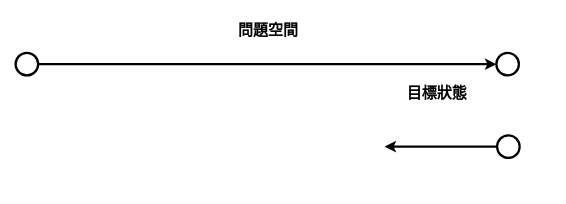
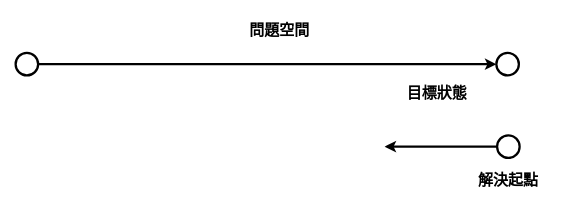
node "問題空間": moved (268, 27) -> (279, 27)
node "解決起點": added
